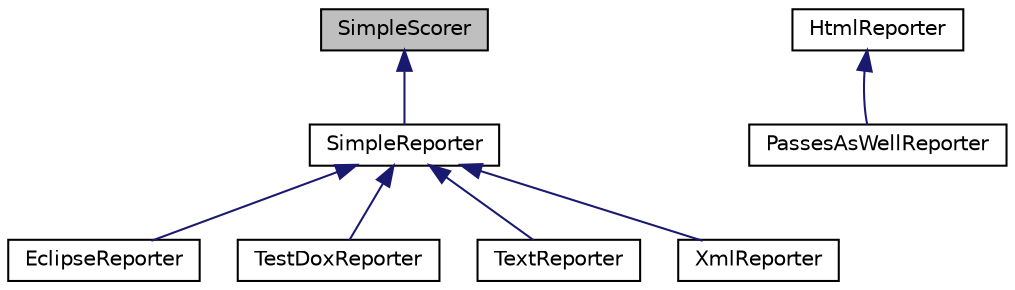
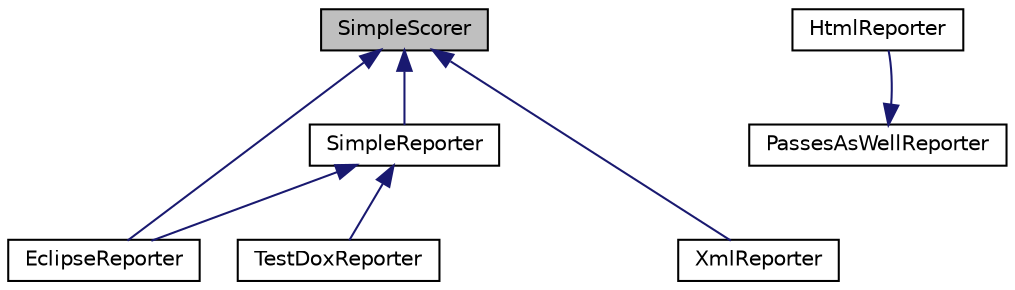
edge "PassesAsWellReporter" -> "HtmlReporter": reversed
edge "EclipseReporter" -> "SimpleScorer": added
edge "XmlReporter" -> "SimpleReporter": now "XmlReporter" -> "SimpleScorer"
node "TextReporter": removed
